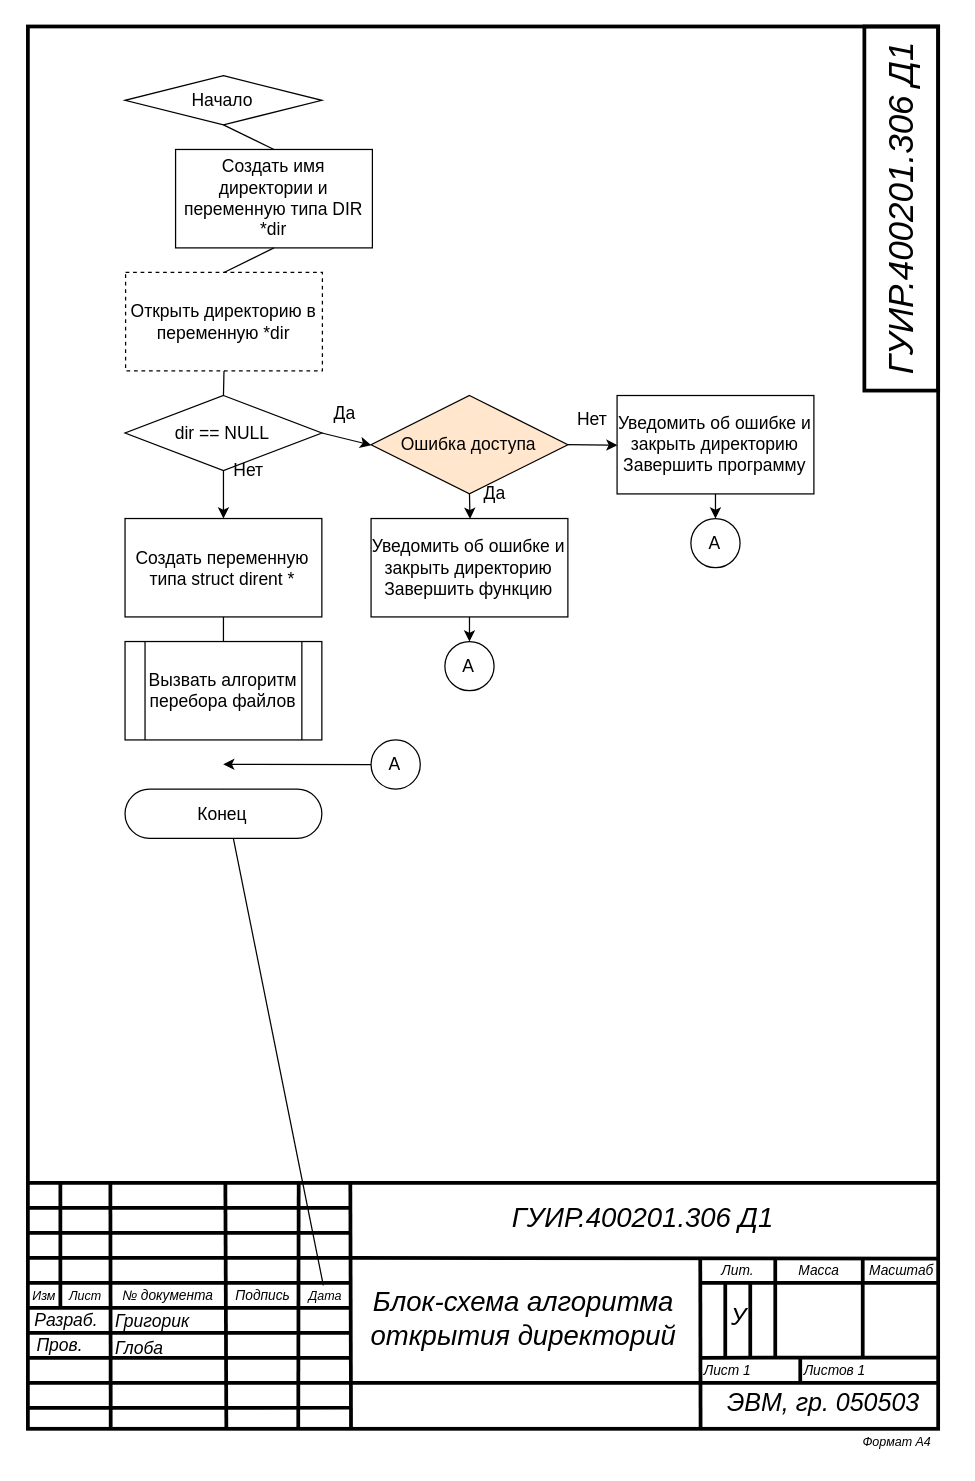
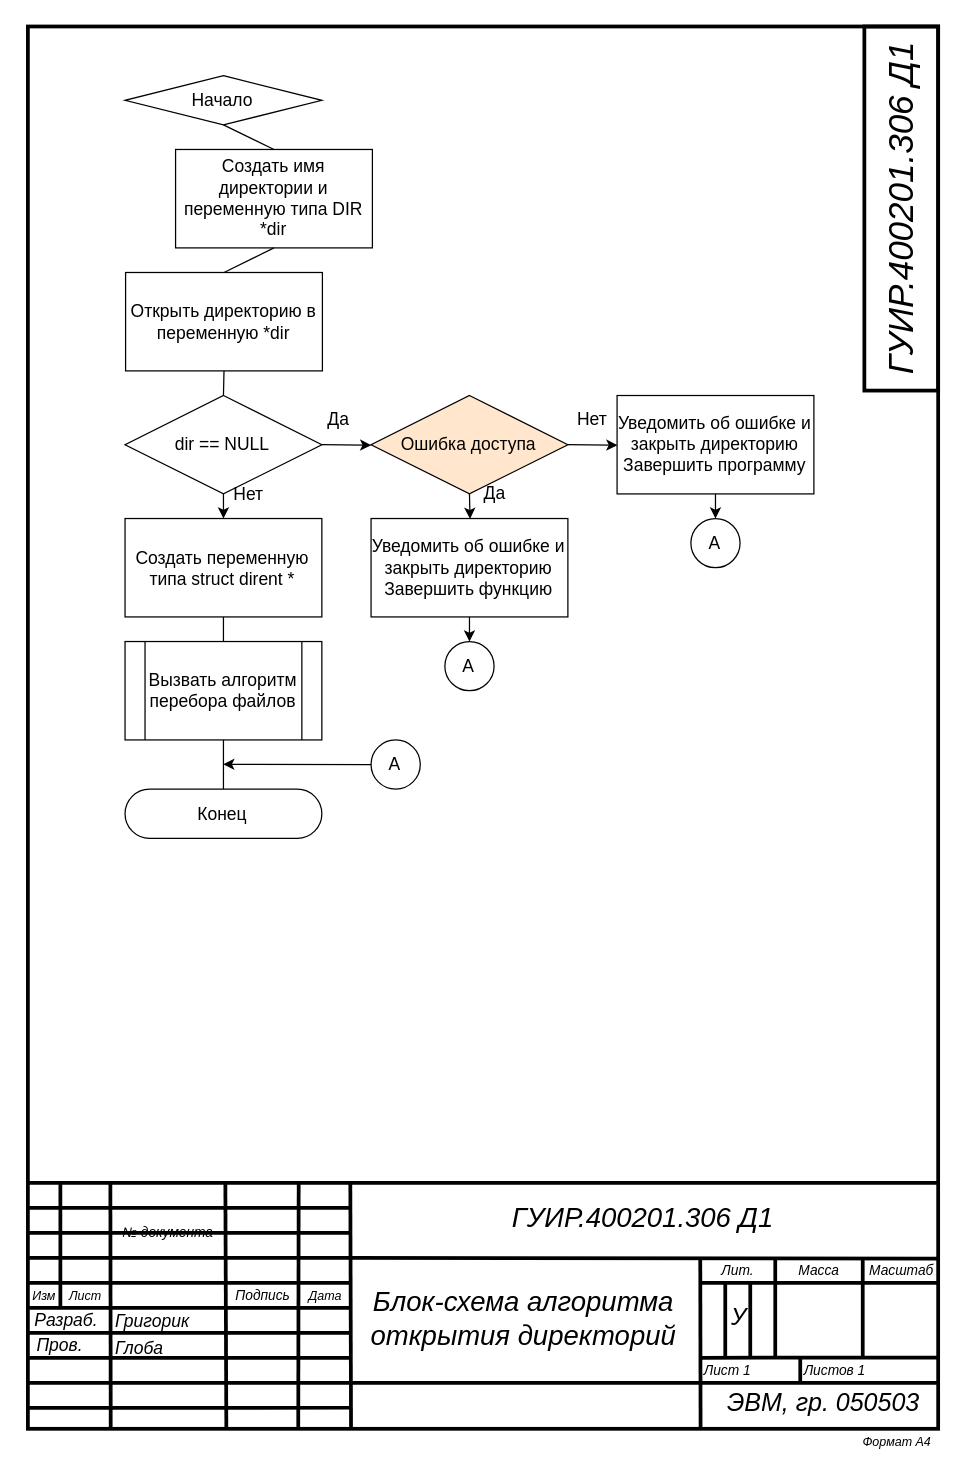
node "Открыть директорию в переменную *dir": style dashed -> solid
node "dir == NULL": size 197x75 -> 197x98
edge "Конец" -- "Дата": now "Конец" -- "Вызвать алгоритм перебора файлов"
node "№ документа": moved (168, 1295) -> (168, 1233)
